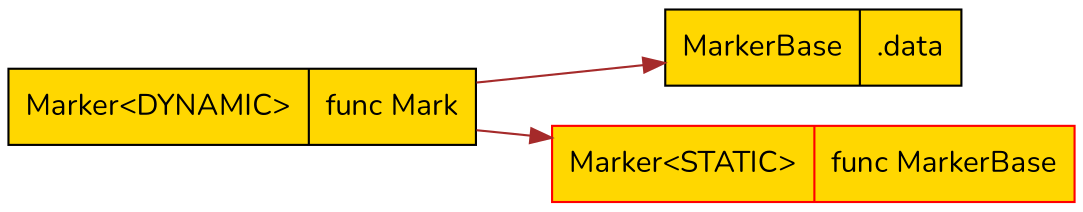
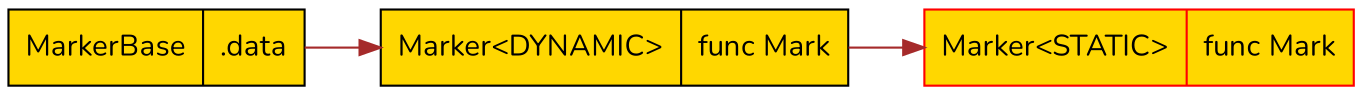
edge "Marker<DYNAMIC>" -> "MarkerBase": reversed
node "Marker<STATIC>": text "func MarkerBase" -> "func Mark"
